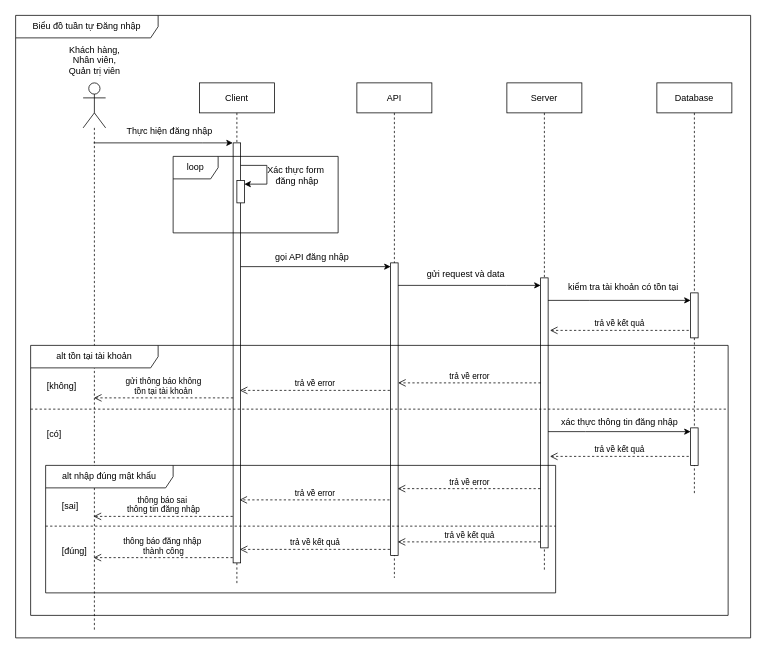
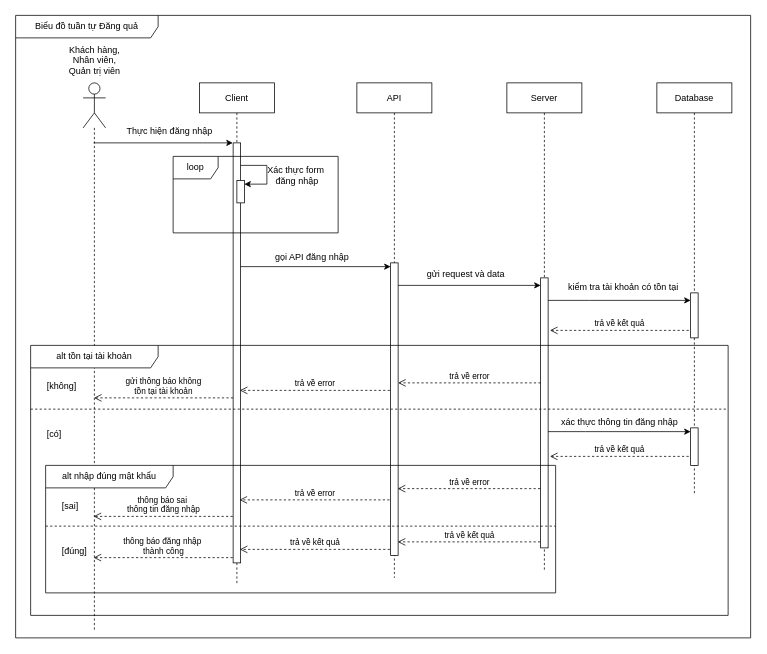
node "Biểu đồ tuần tự Đăng nhập": label "Biểu đồ tuần tự Đăng nhập" -> "Biểu đồ tuần tự Đăng quả"
